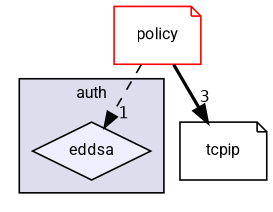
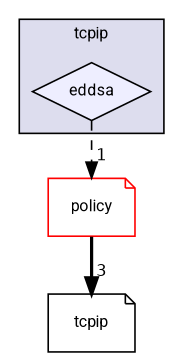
edge "policy" -> "eddsa": reversed
cluster "auth": label "auth" -> "tcpip"
